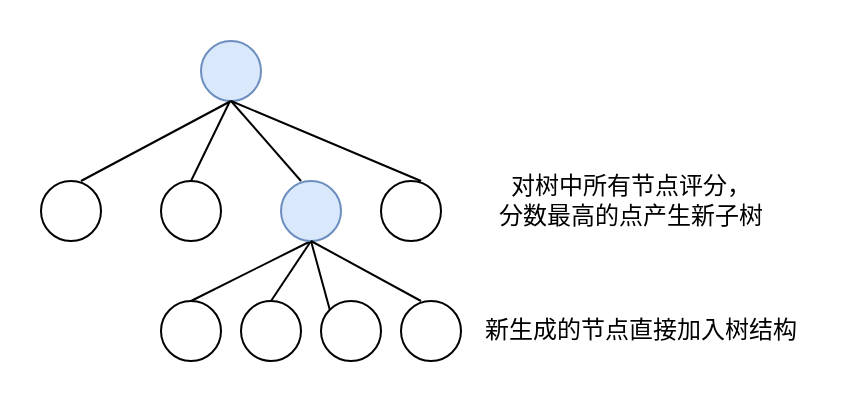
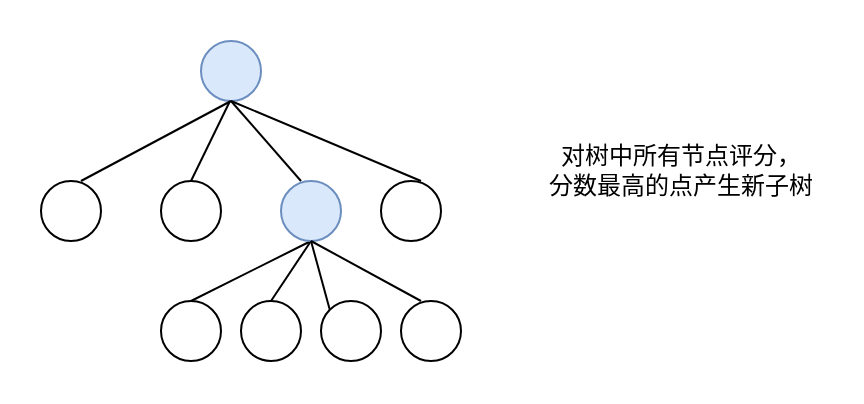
node "对树中所有节点评分， 分数最高的点产生新子树": moved (631, 201) -> (681, 171)
node "新生成的节点直接加入树结构": removed
